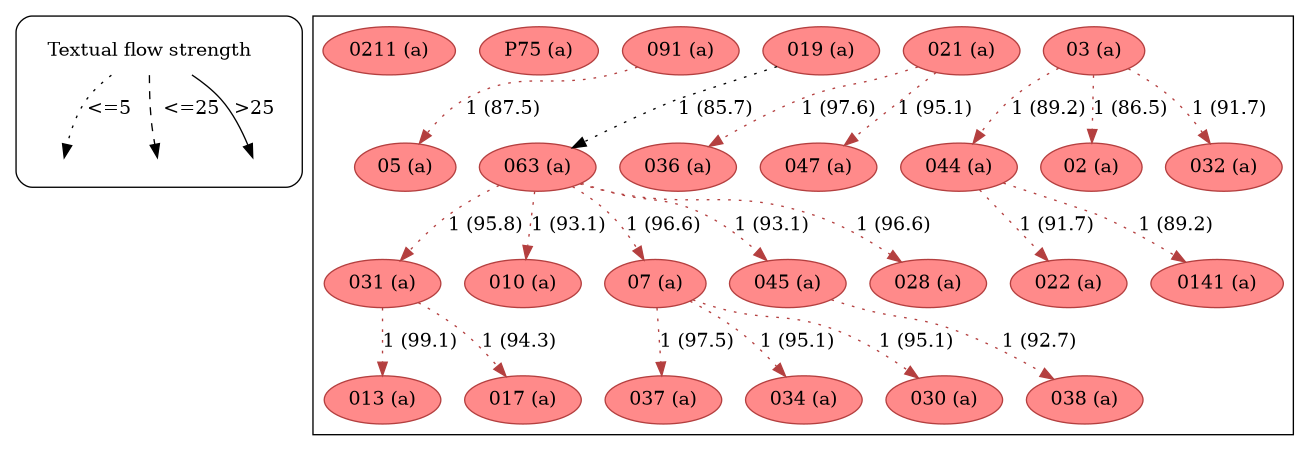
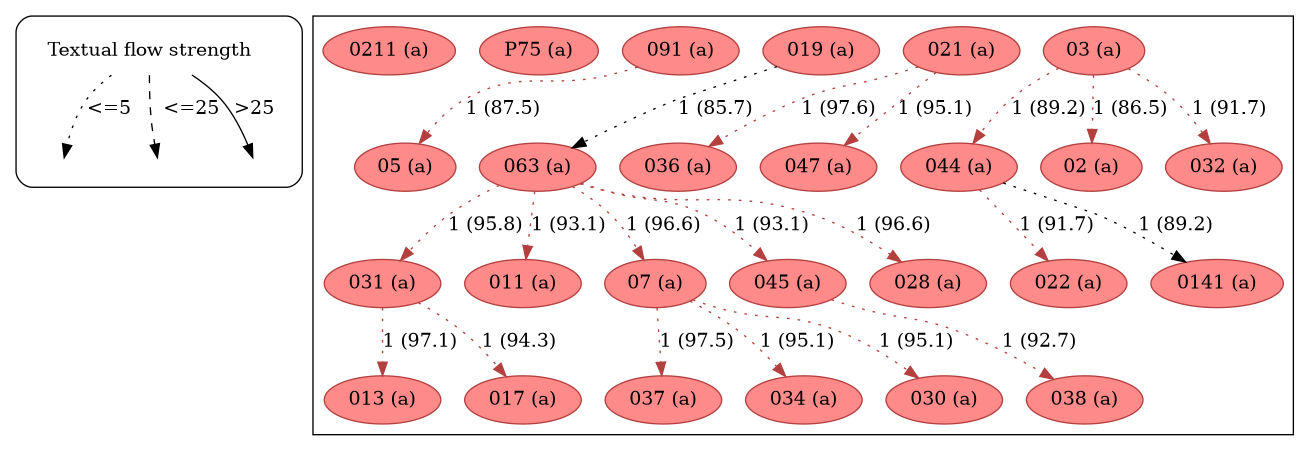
edge "044 (a)" -> "0141 (a)": color #b43f3f -> black
node "010 (a)": label "010 (a)" -> "011 (a)"
edge "031 (a)" -> "013 (a)": label "1 (99.1)" -> "1 (97.1)"
